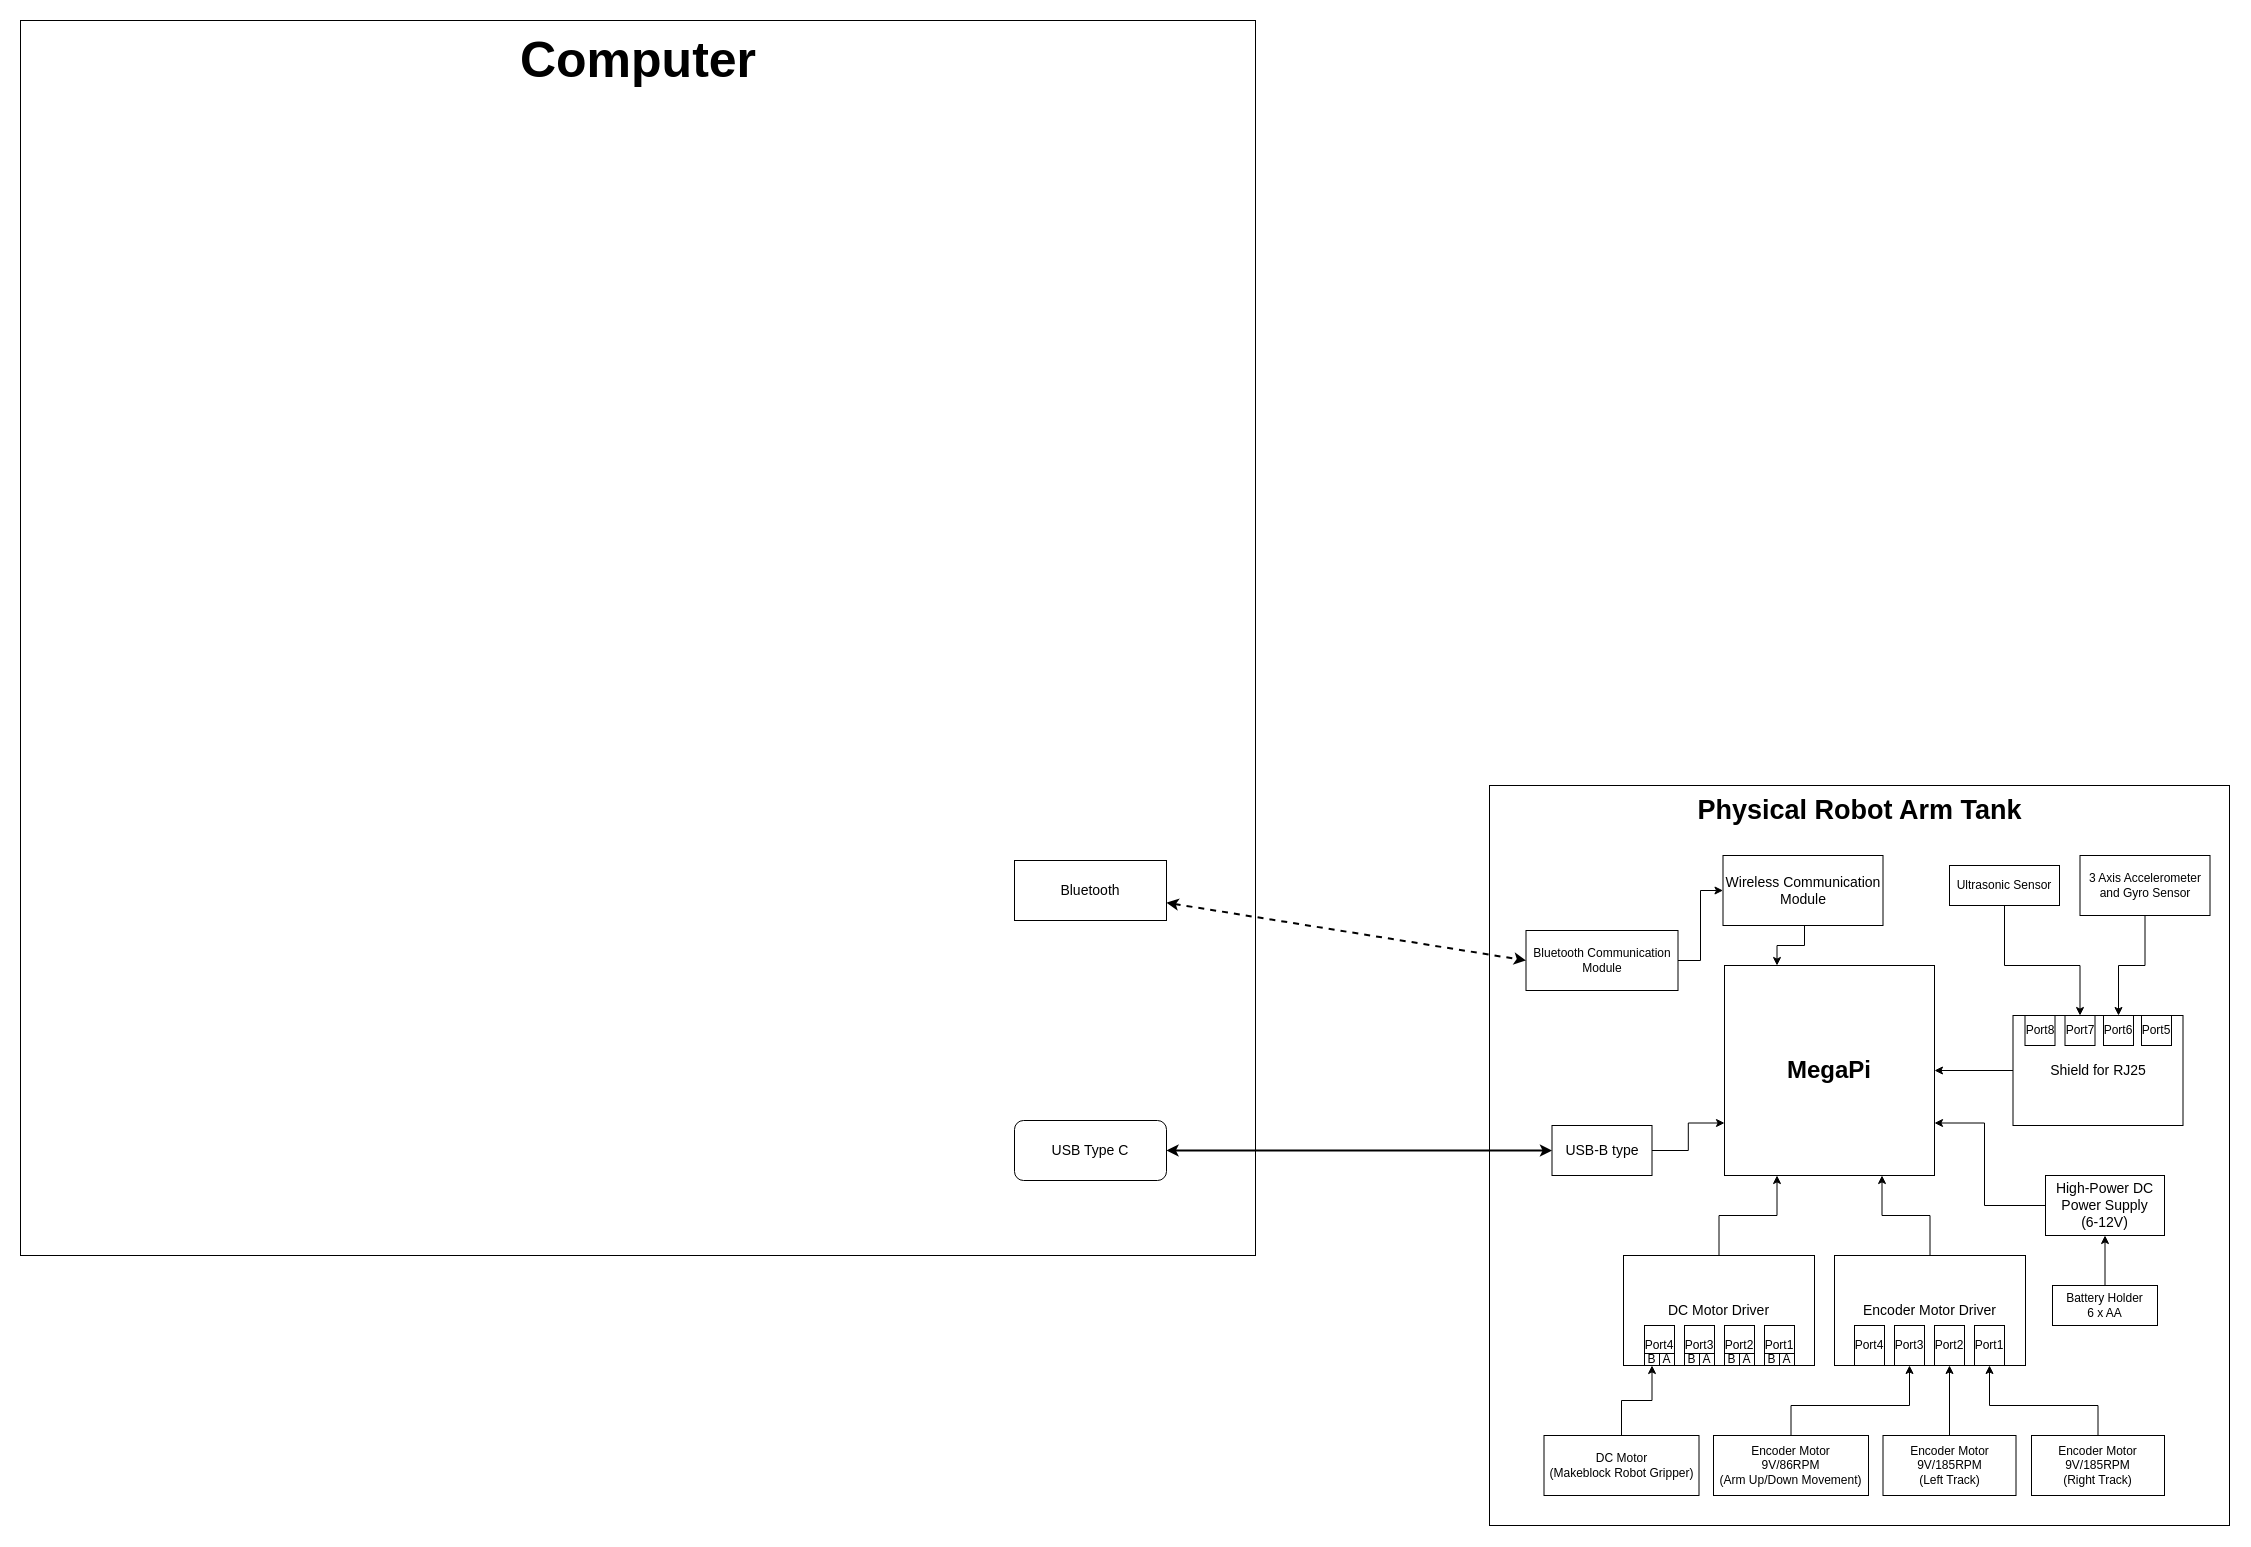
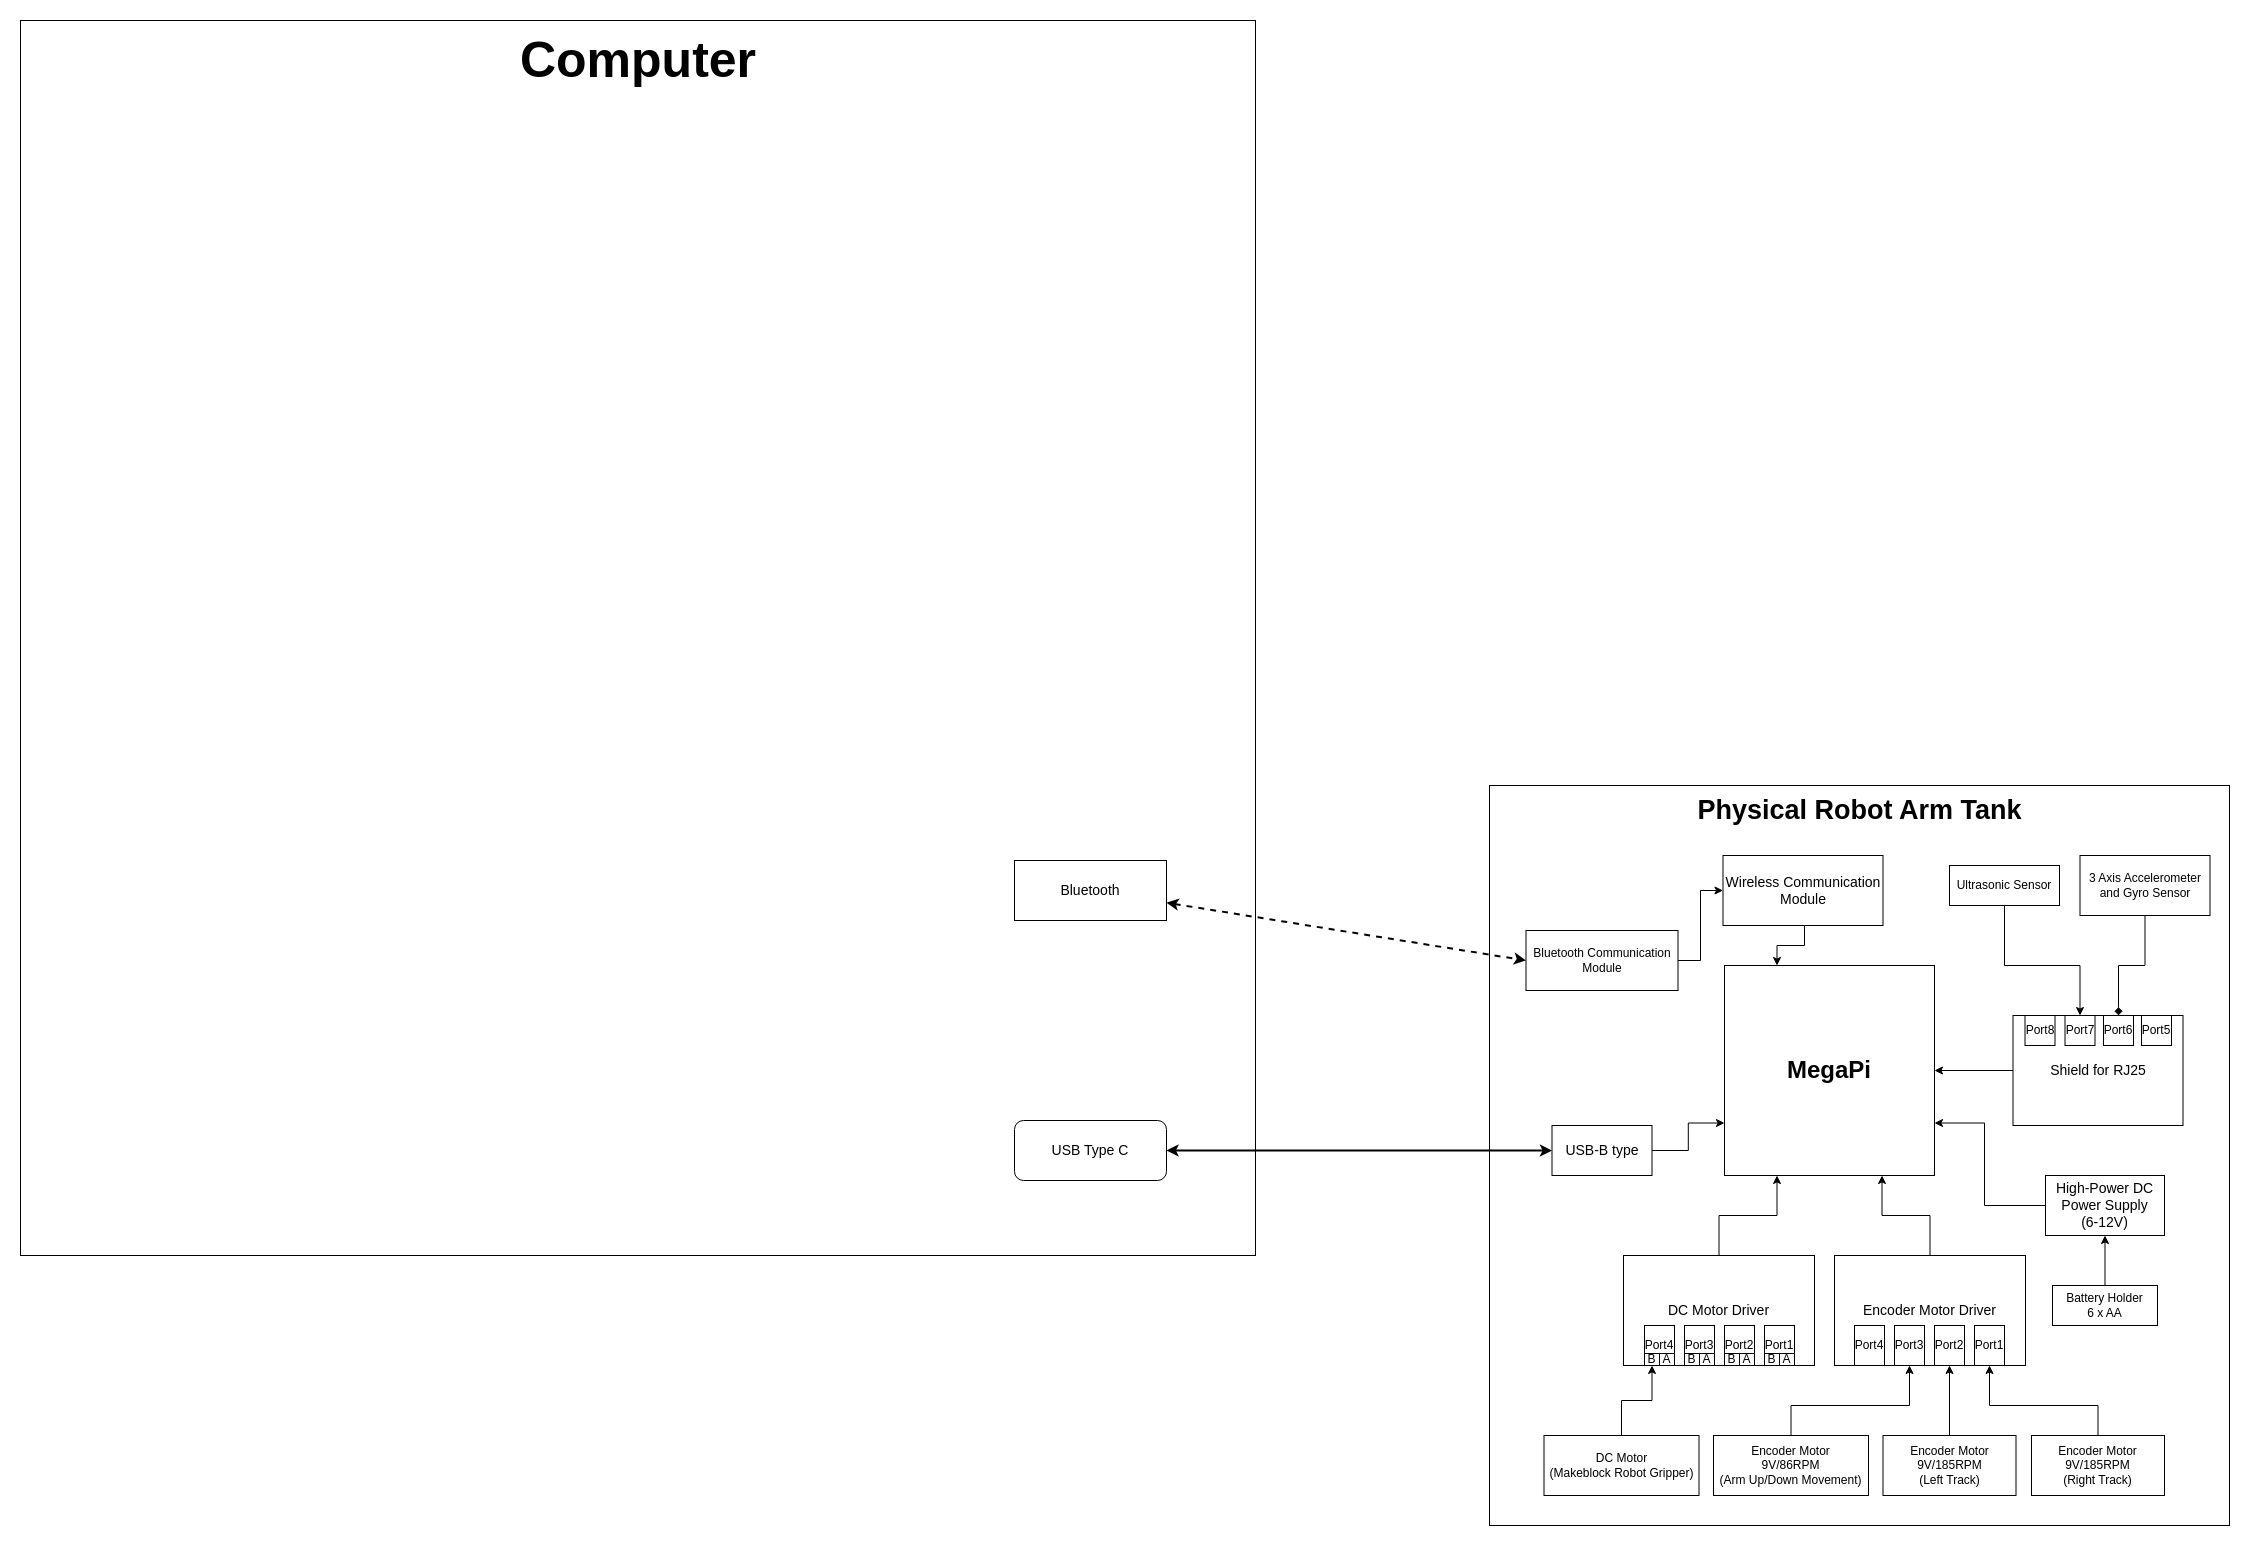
edge "3 Axis Accelerometer and Gyro Sensor" -> "Port6": arrowhead classic -> diamond
